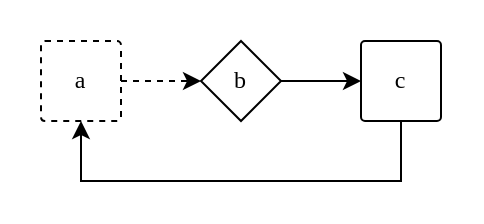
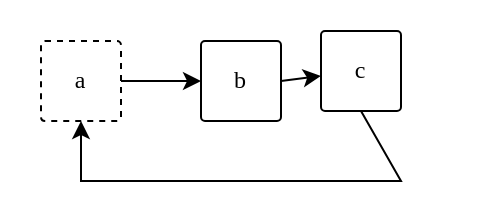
edge "a" -> "b": style dashed -> solid
node "b": shape diamond -> rounded rectangle
node "c": moved (401, 81) -> (361, 71)
